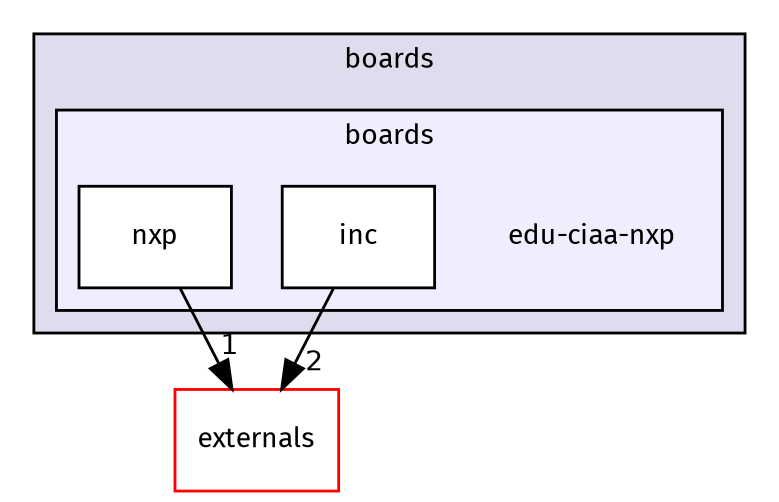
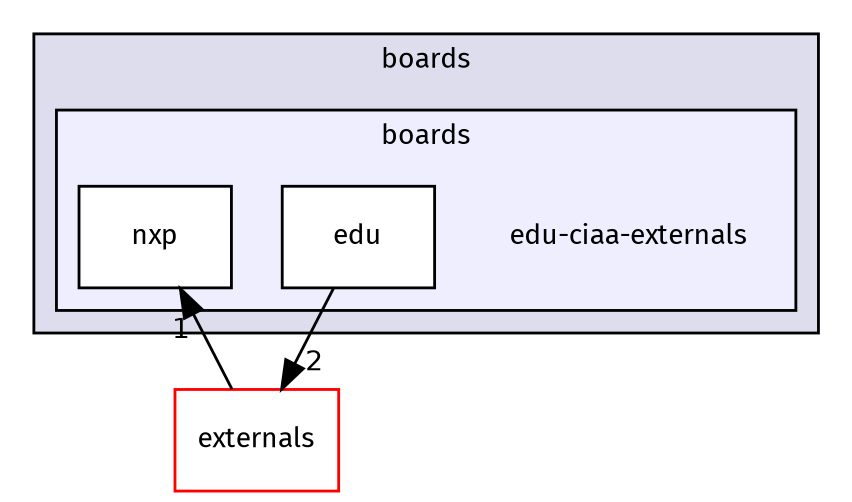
node "inc": label "inc" -> "edu"
node "edu-ciaa-nxp": label "edu-ciaa-nxp" -> "edu-ciaa-externals"
edge "nxp" -> "externals": reversed
